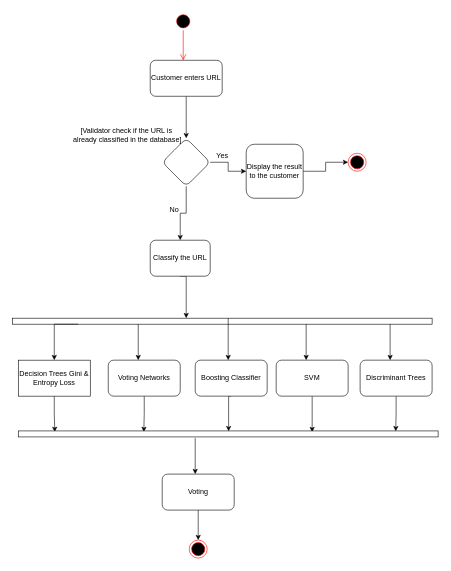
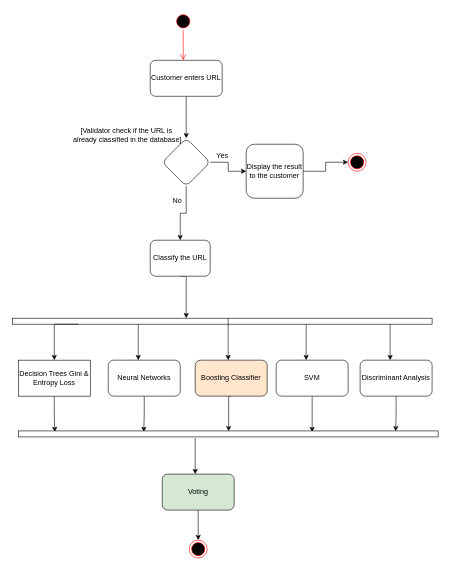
node "No": moved (174, 210) -> (177, 201)
node "Voting Networks": label "Voting Networks" -> "Neural Networks"
node "Boosting Classifier": fillcolor #ffffff -> #ffe6cc
node "Discriminant Trees": label "Discriminant Trees" -> "Discriminant Analysis"
node "Voting": fillcolor #ffffff -> #d5e8d4
